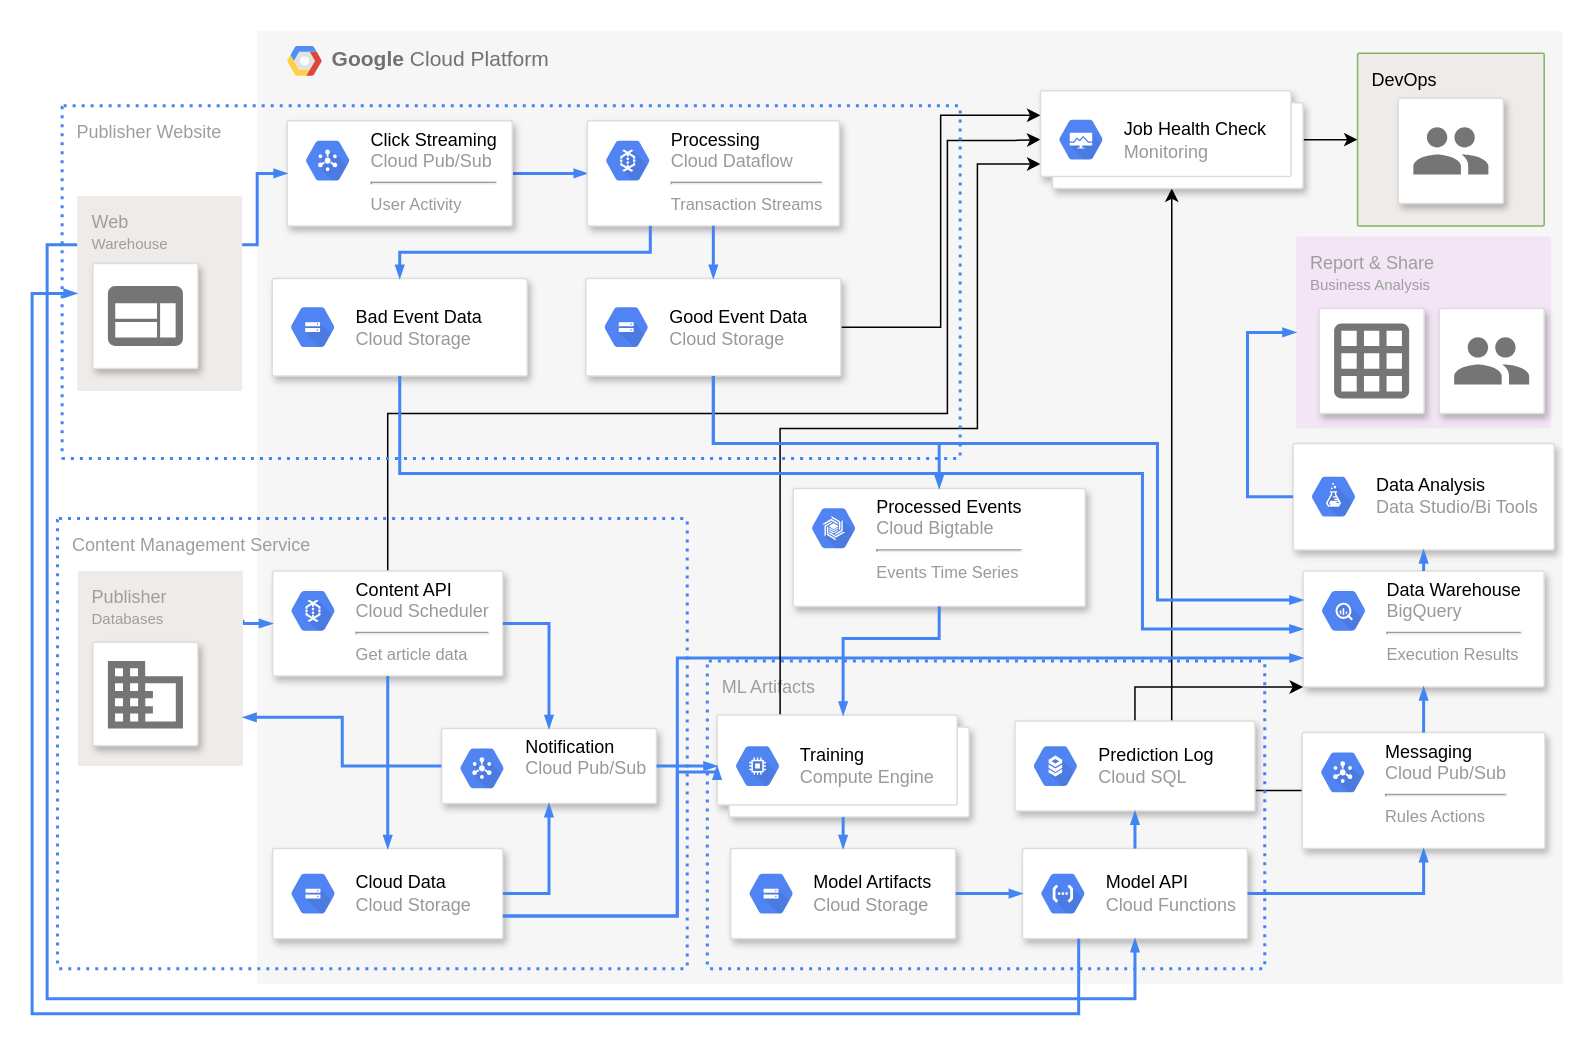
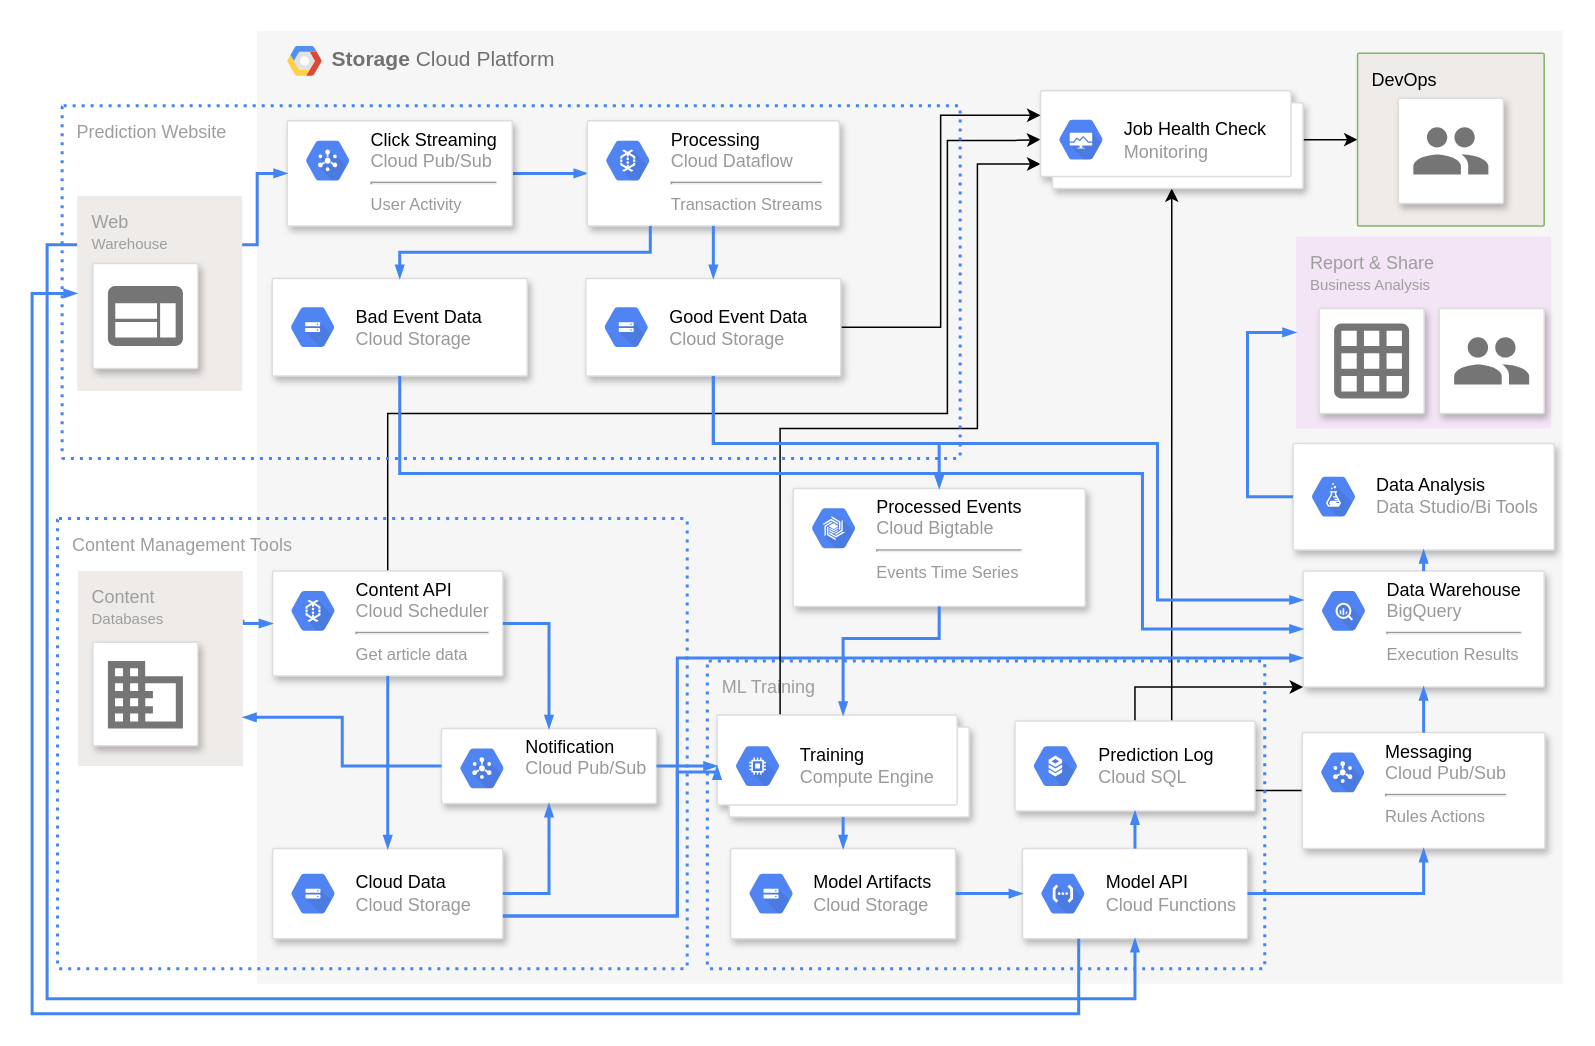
node "Google Cloud Platform": label "Google Cloud Platform" -> "Storage Cloud Platform"
node "Publisher Website": label "Publisher Website" -> "Prediction Website"
node "Content Management Service": label "Content Management Service" -> "Content Management Tools"
node "Publisher Databases": label "Publisher Databases" -> "Content Databases"
node "ML Artifacts": label "ML Artifacts" -> "ML Training"
